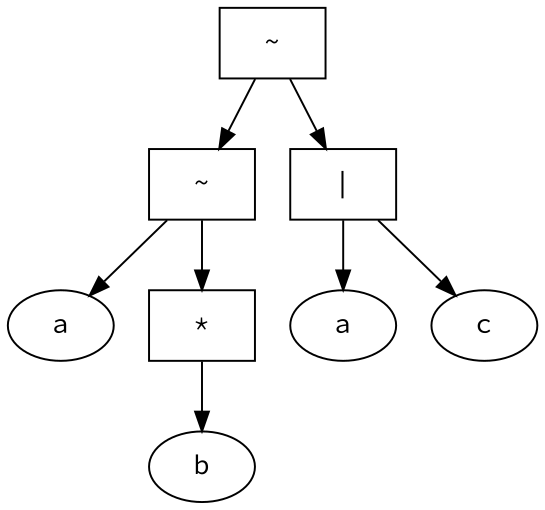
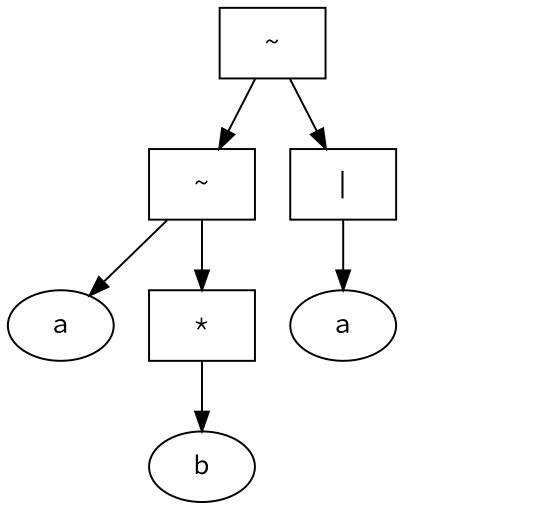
node "c": removed
